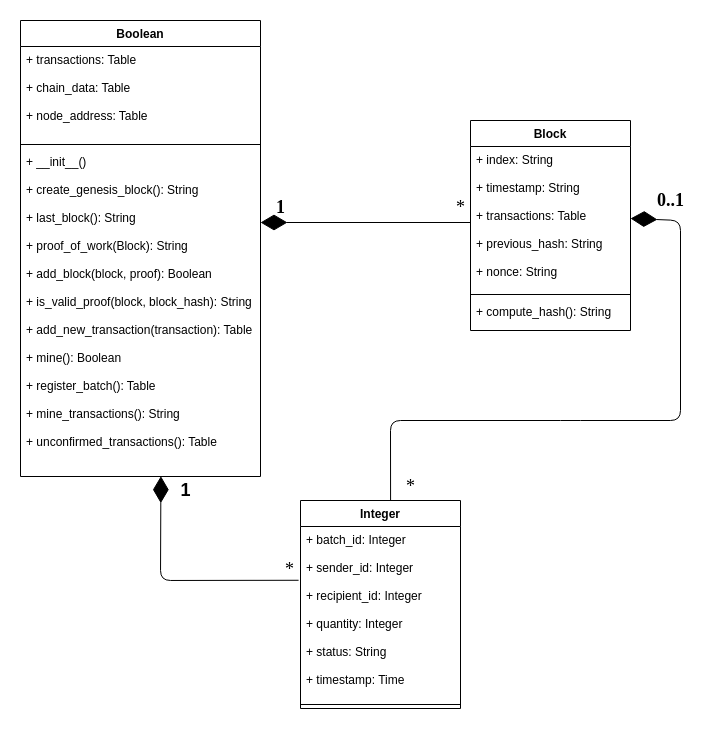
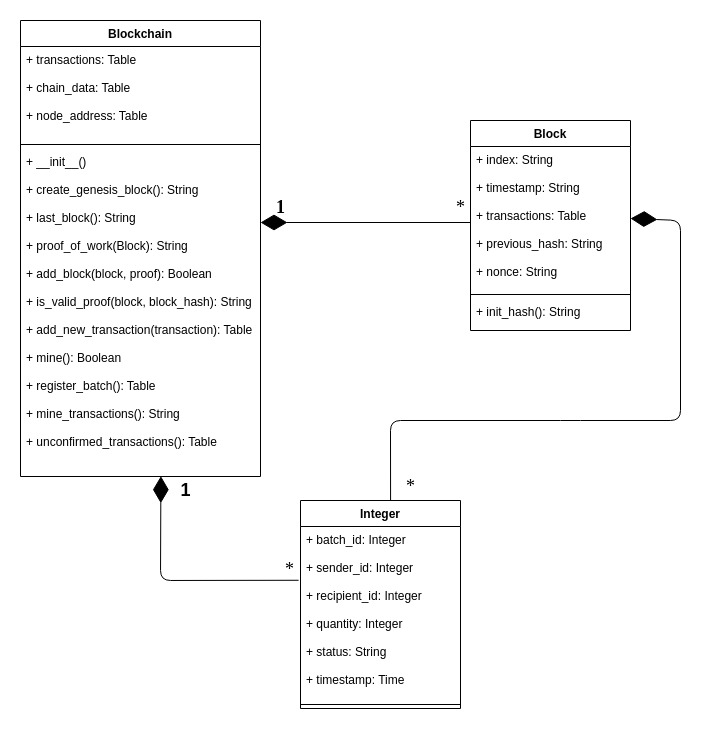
node "Boolean": label "Boolean" -> "Blockchain"
node "0..1": removed
node "+ compute_hash(): String": label "+ compute_hash(): String" -> "+ init_hash(): String"
